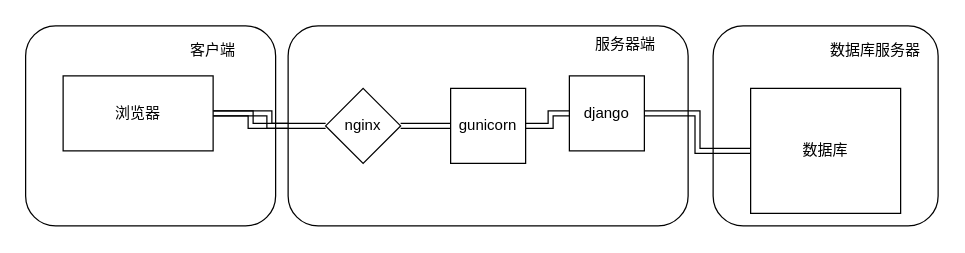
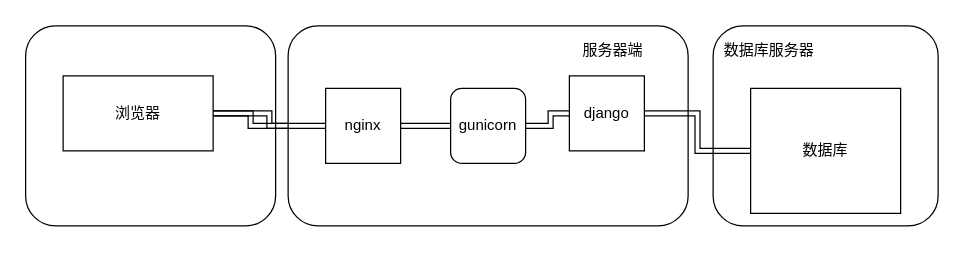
node "服务器端": moved (626, 44) -> (613, 51)
node "客户端": removed
node "数据库服务器": moved (876, 51) -> (769, 51)
node "nginx": shape diamond -> rectangle
node "gunicorn": shape rectangle -> rounded rectangle
